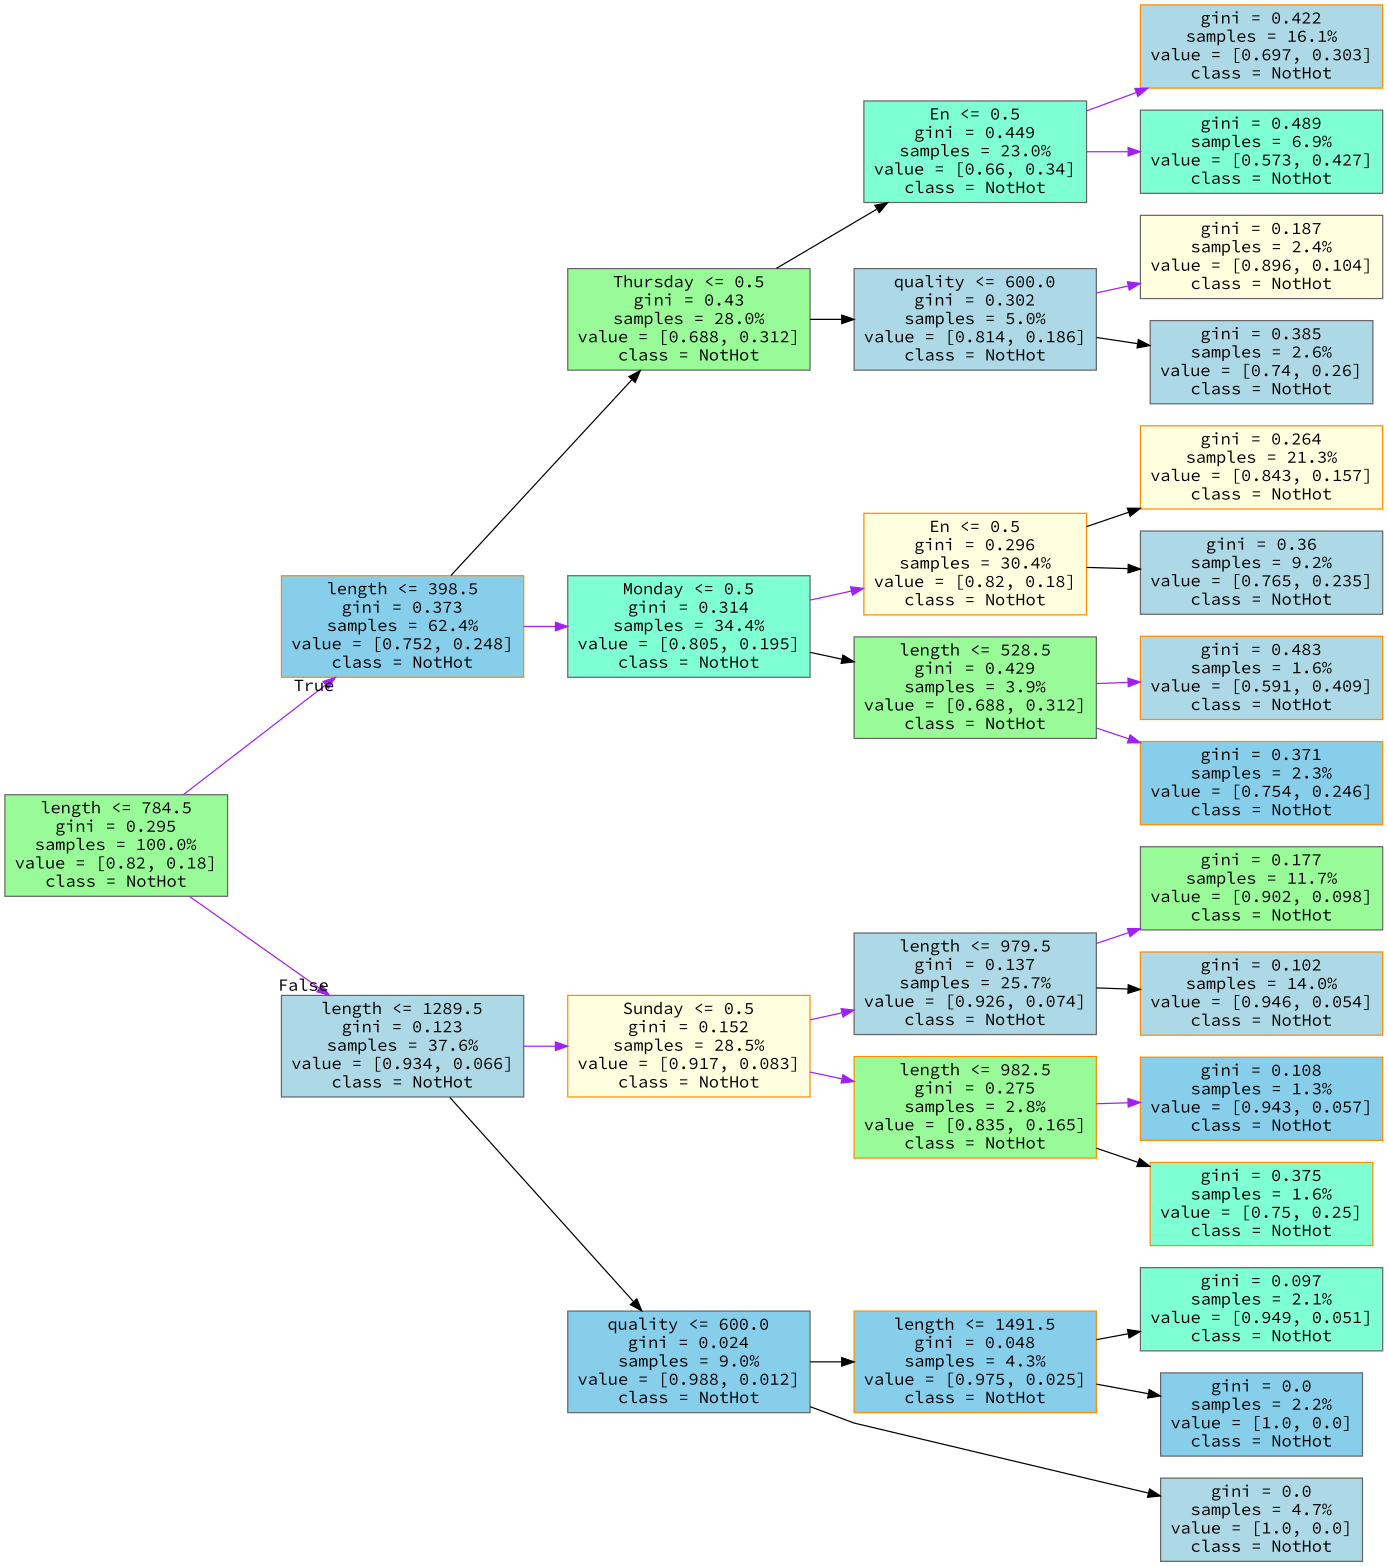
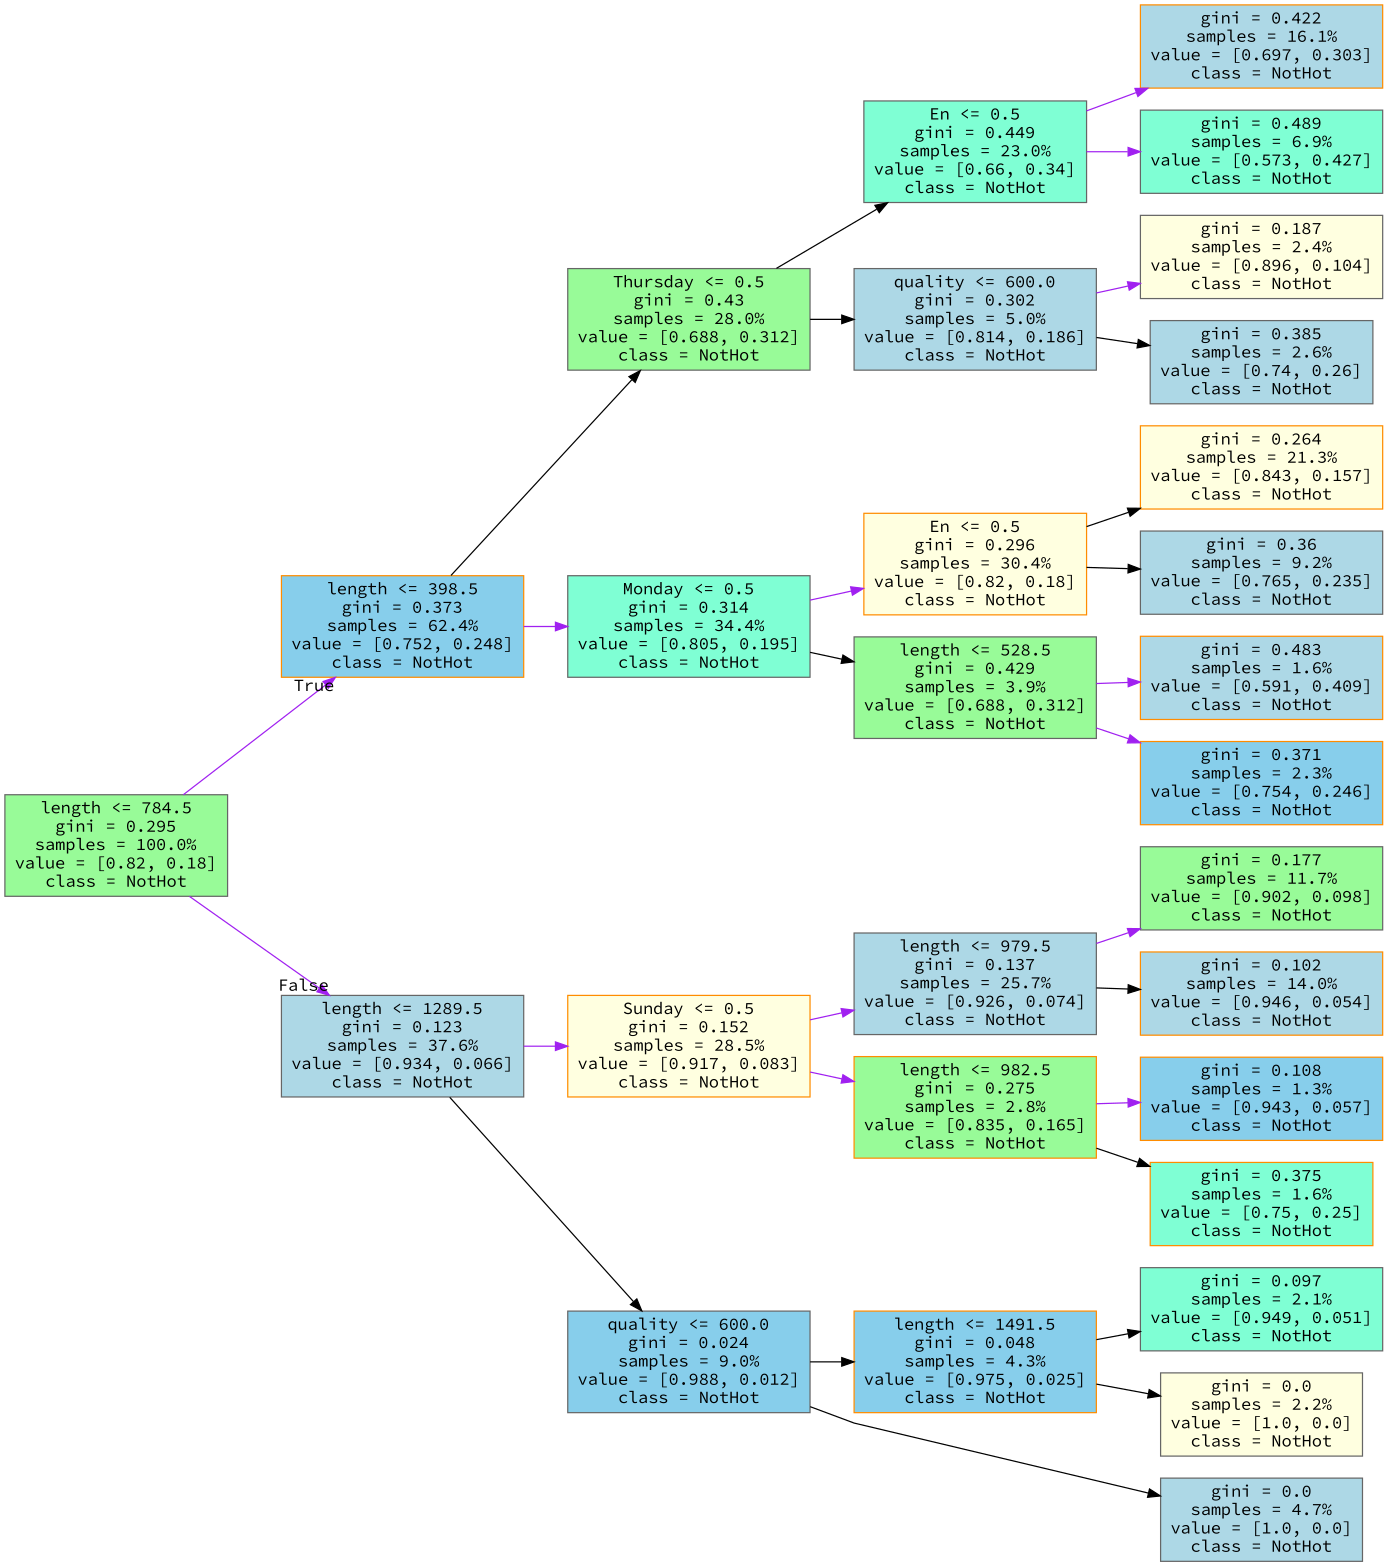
node "gini = 0.0 samples = 2.2% value = [1.0, 0.0] class = NotHot": fillcolor skyblue -> lightyellow
